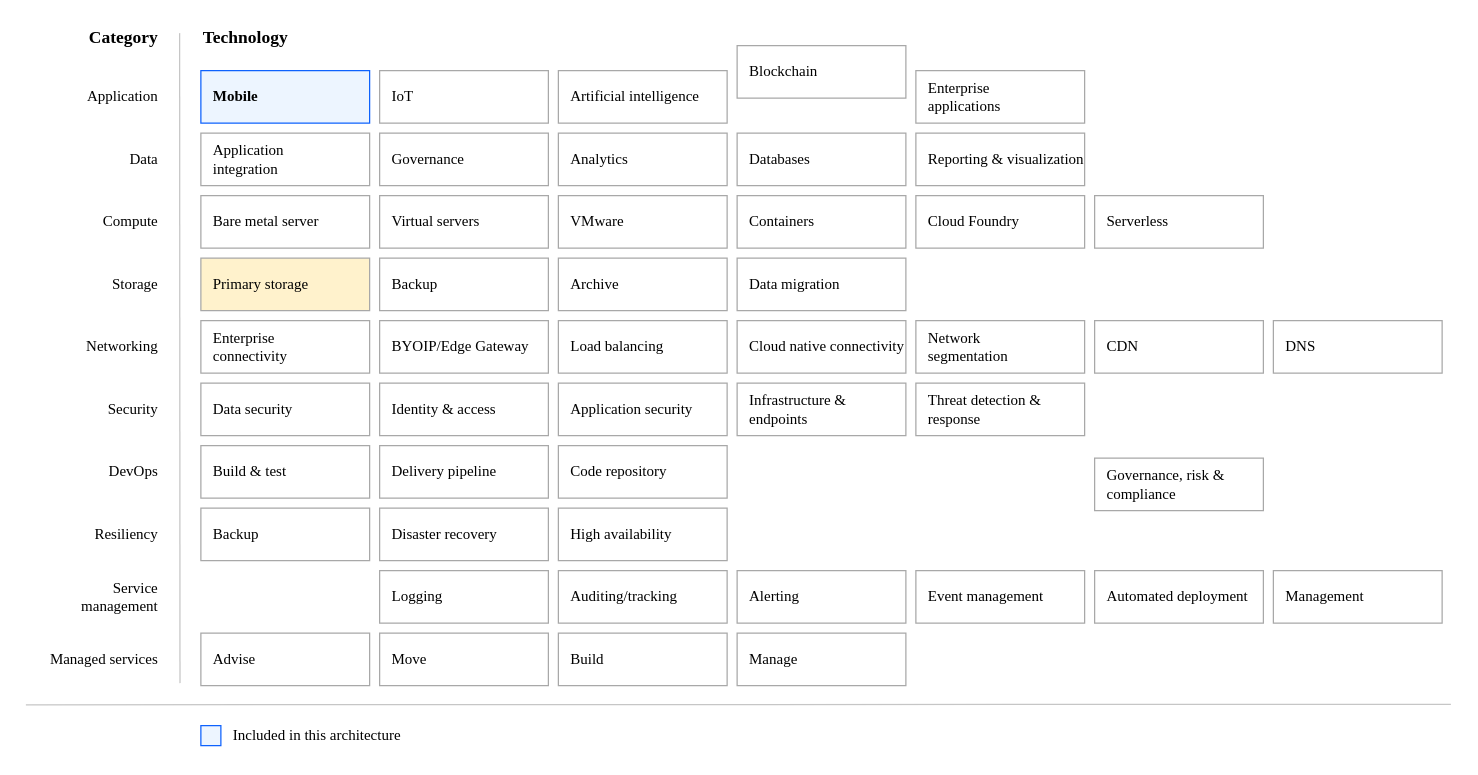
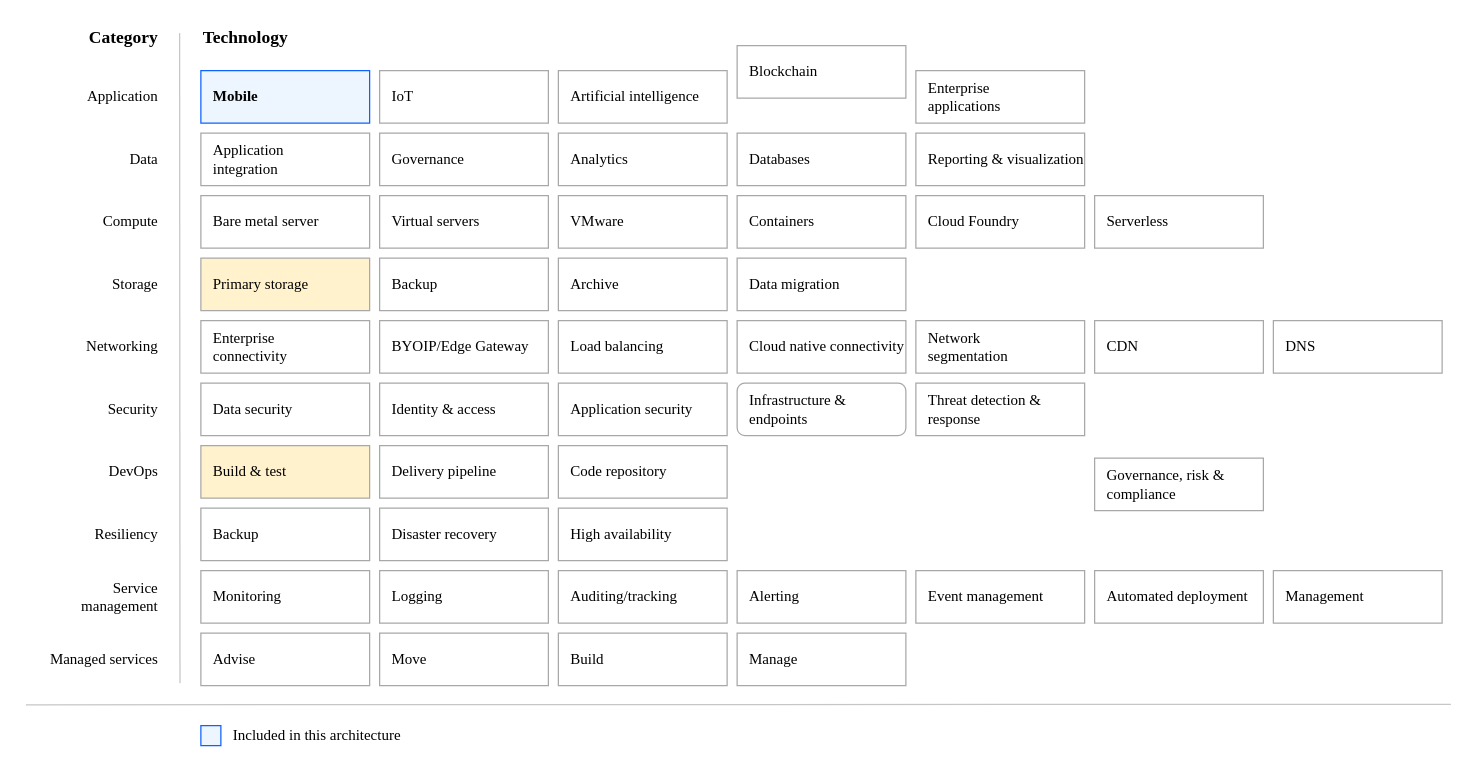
node "Infrastructure & endpoints": shape rectangle -> rounded rectangle
node "Build & test": fillcolor #ffffff -> #fff2cc
node "Monitoring": added
